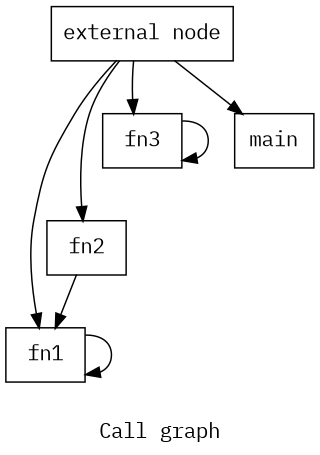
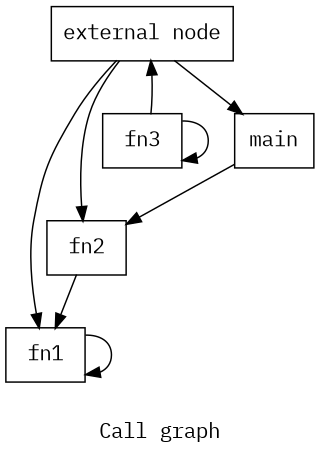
edge "external node" -> "fn3": reversed
edge "main" -> "fn2": added
